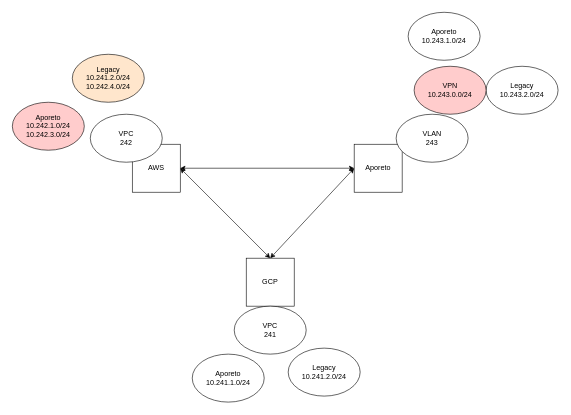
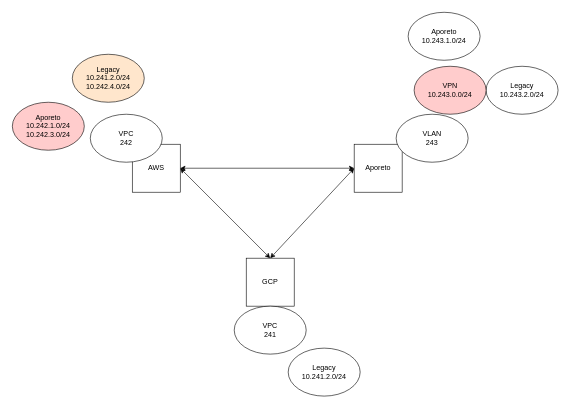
node "Aporeto 10.241.1.0/24": removed
